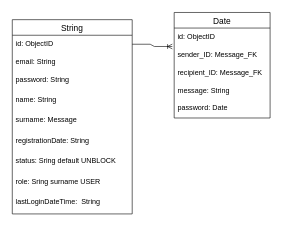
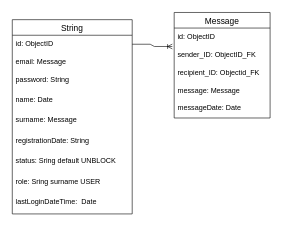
node "Date": label "Date" -> "Message"
node "sender_ID: Message_FK": label "sender_ID: Message_FK" -> "sender_ID: ObjectID_FK"
node "email: String": label "email: String" -> "email: Message"
node "recipient_ID: Message_FK": label "recipient_ID: Message_FK" -> "recipient_ID: Objectid_FK"
node "message: String": label "message: String" -> "message: Message"
node "name: String": label "name: String" -> "name: Date"
node "password: Date": label "password: Date" -> "messageDate: Date"
node "lastLoginDateTime: String": label "lastLoginDateTime: String" -> "lastLoginDateTime: Date"
